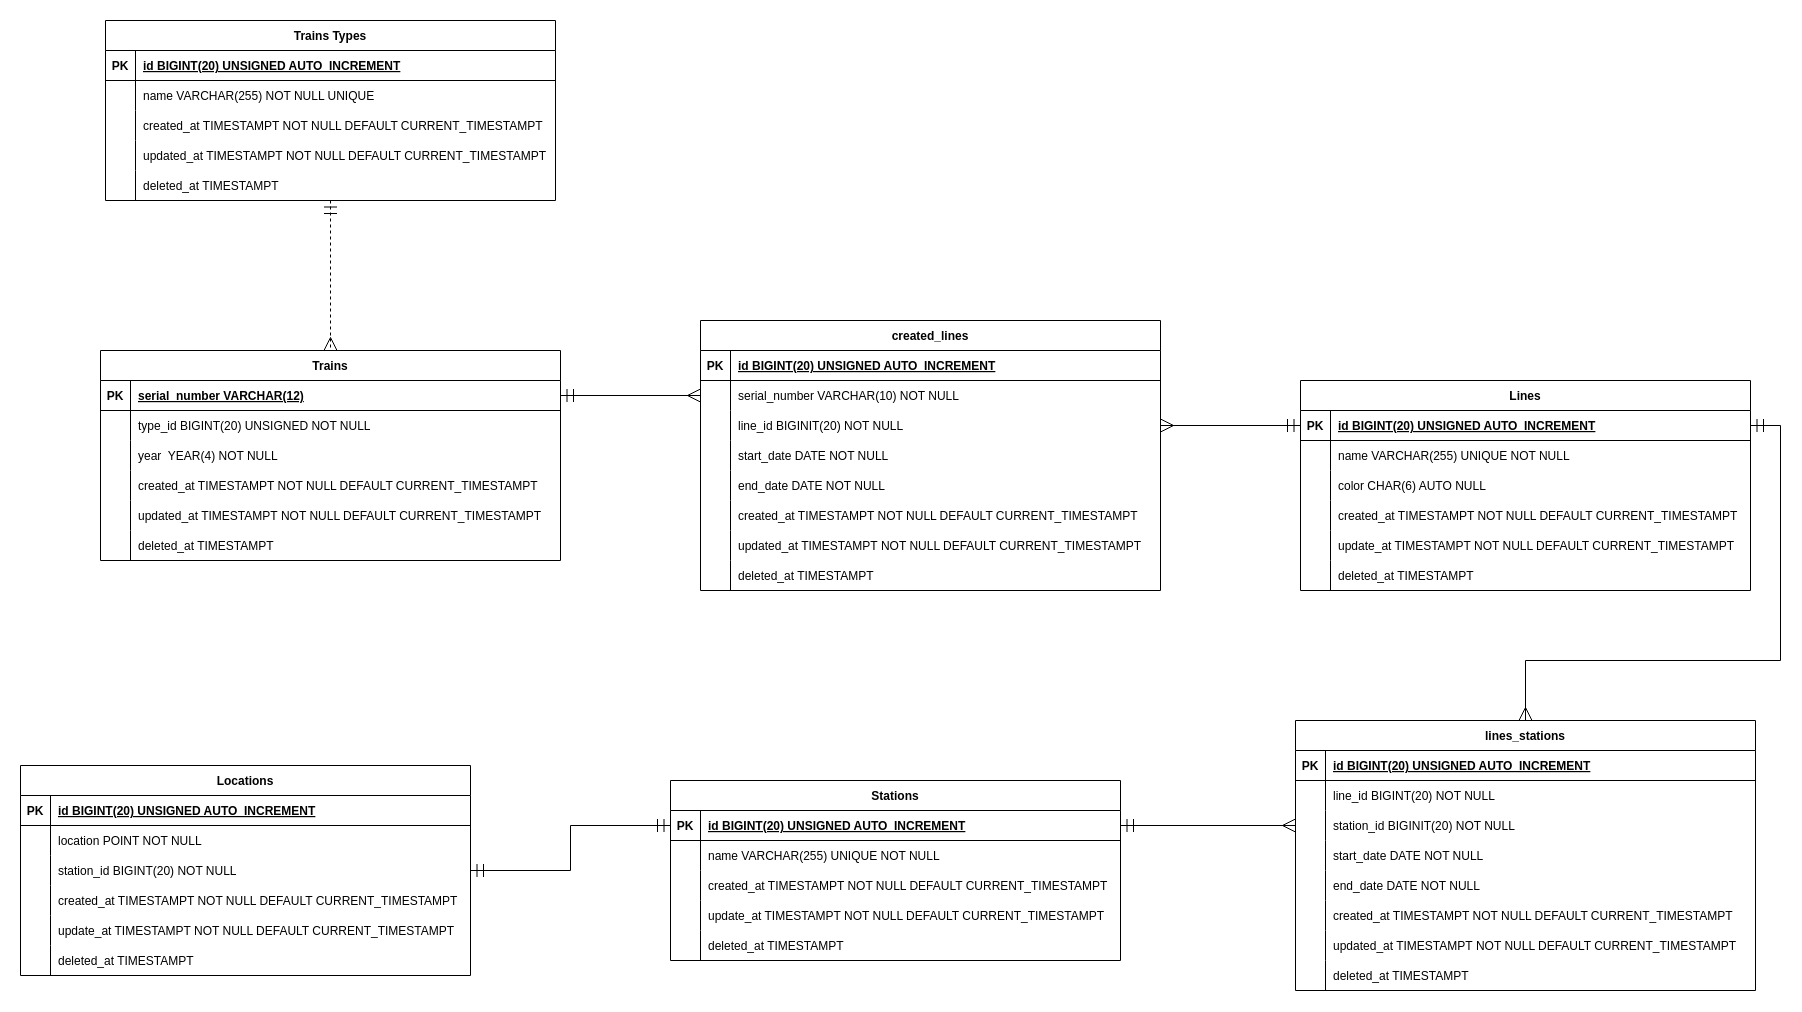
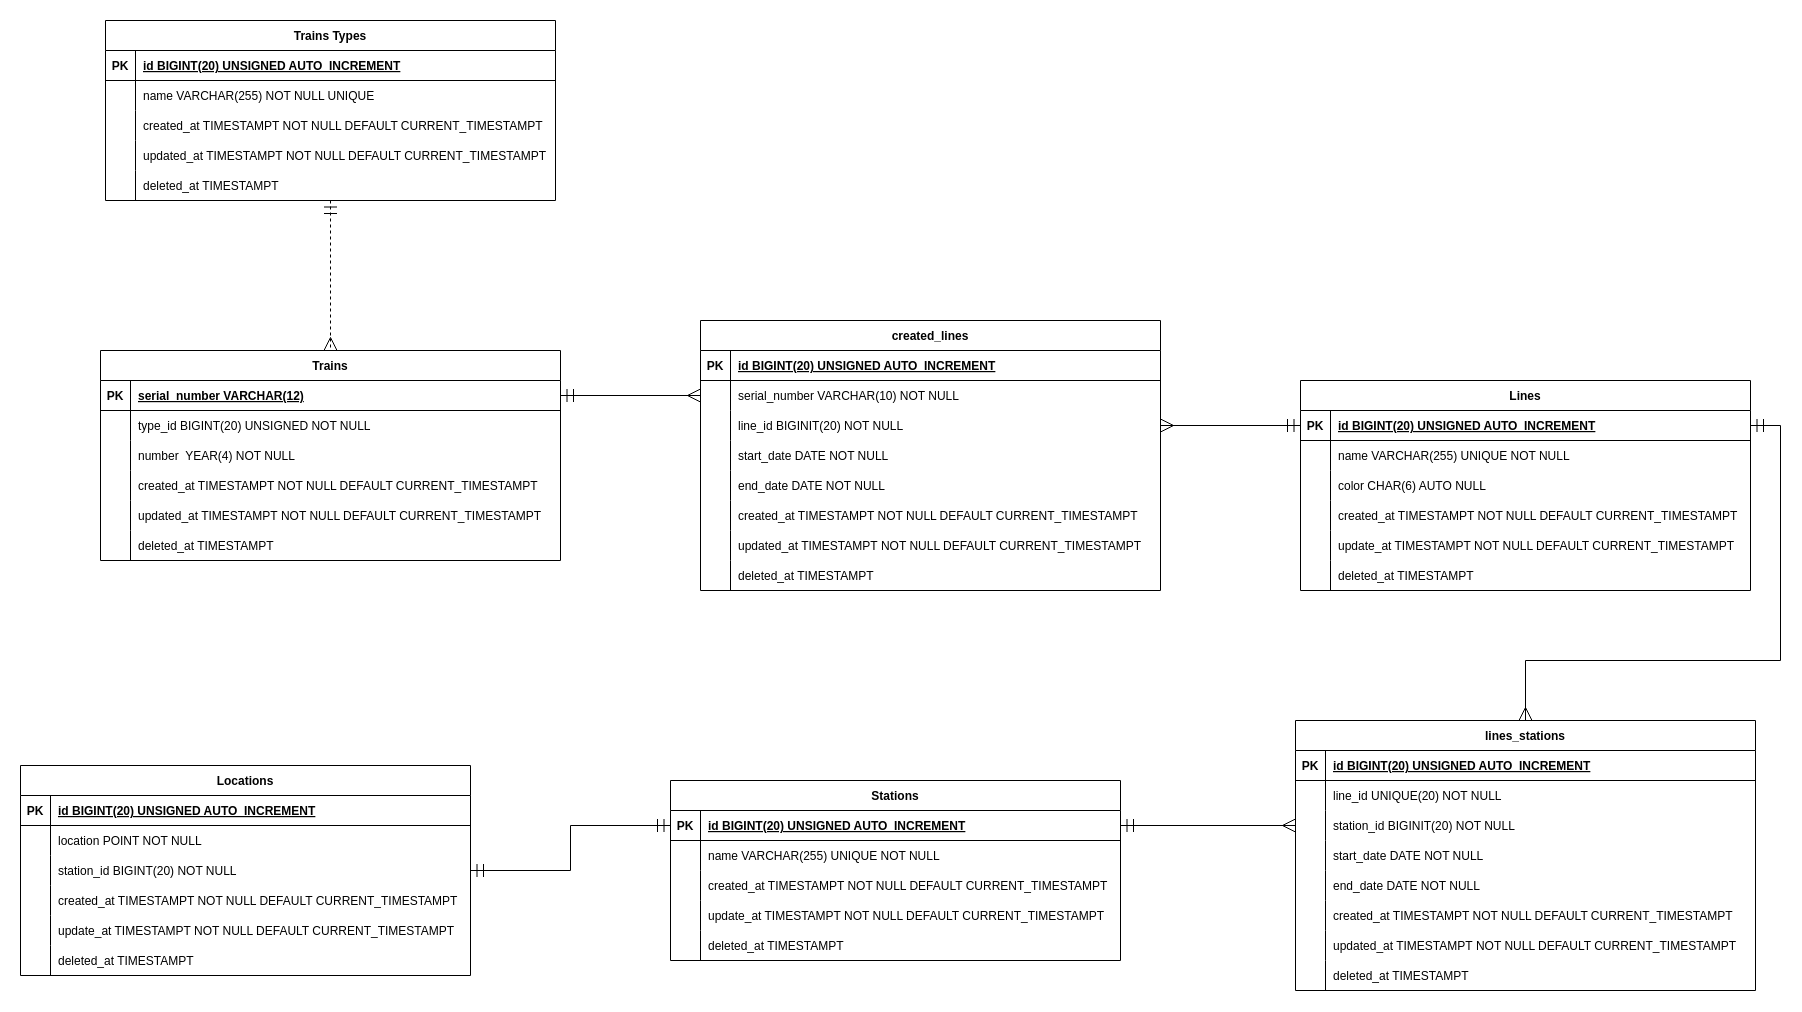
node "year YEAR(4) NOT NULL": label "year YEAR(4) NOT NULL" -> "number YEAR(4) NOT NULL"
node "line_id BIGINT(20) NOT NULL": label "line_id BIGINT(20) NOT NULL" -> "line_id UNIQUE(20) NOT NULL"
